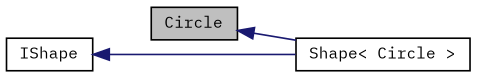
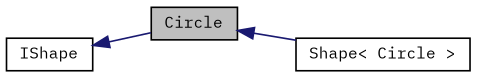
edge "Shape< Circle >" -> "IShape": now "Circle" -> "IShape"
